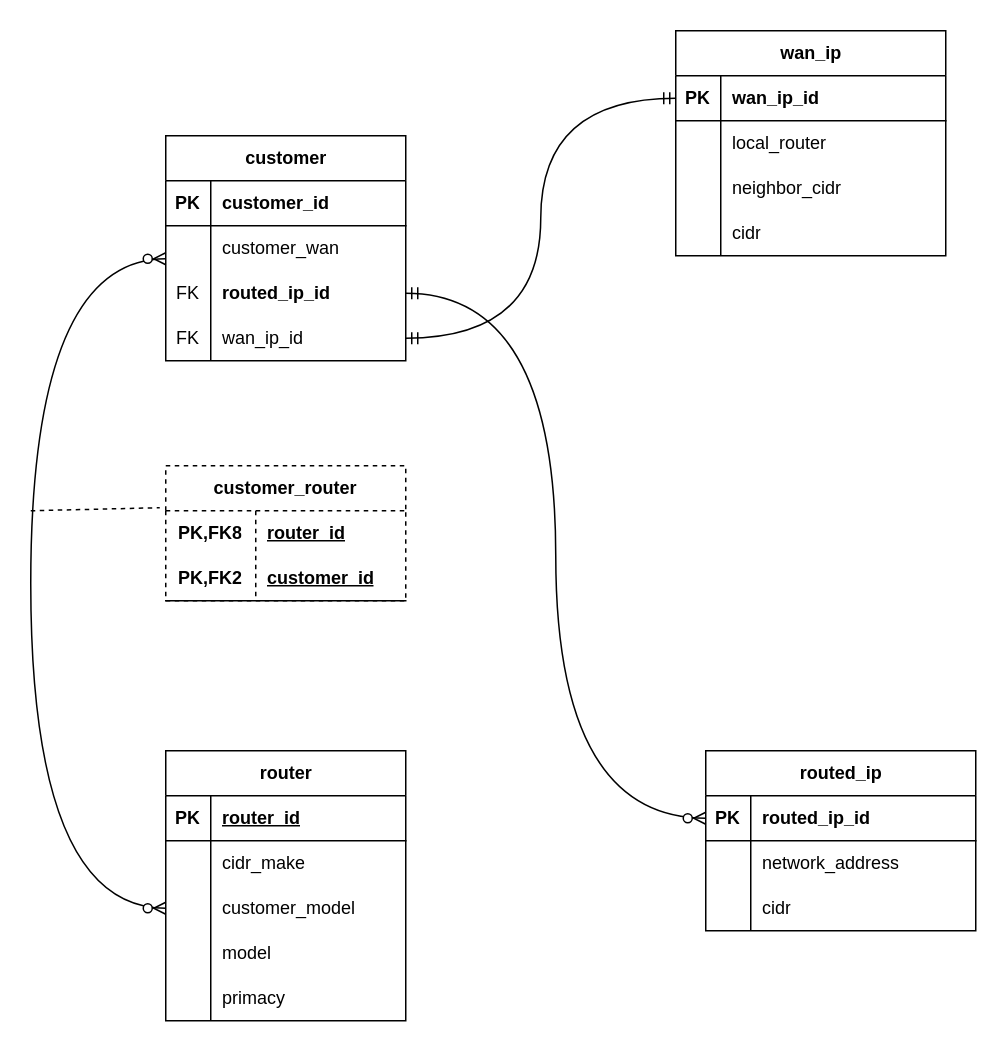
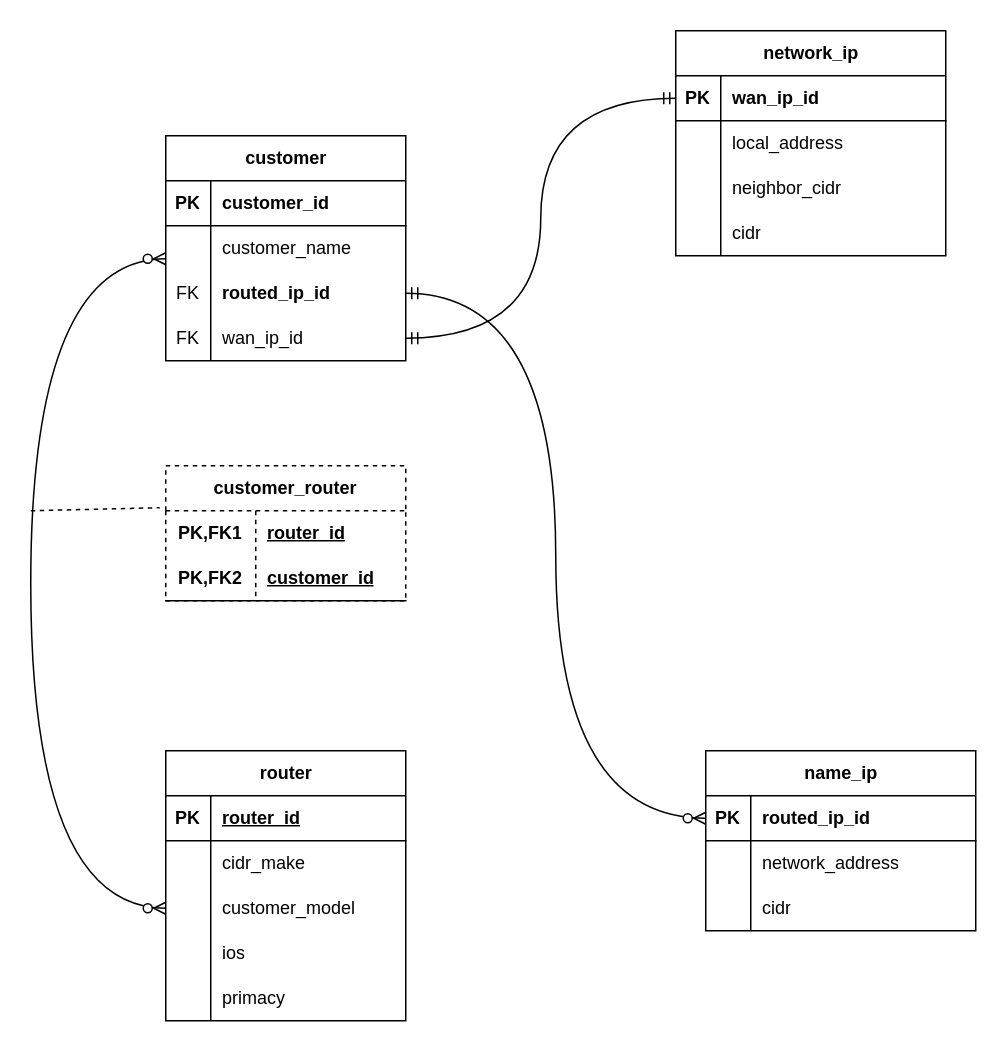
node "wan_ip": label "wan_ip" -> "network_ip"
node "local_router": label "local_router" -> "local_address"
node "customer_wan": label "customer_wan" -> "customer_name"
node "PK,FK8": label "PK,FK8" -> "PK,FK1"
node "routed_ip": label "routed_ip" -> "name_ip"
node "model": label "model" -> "ios"
